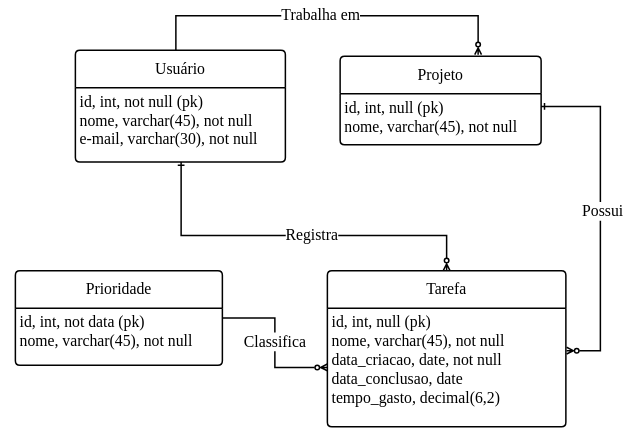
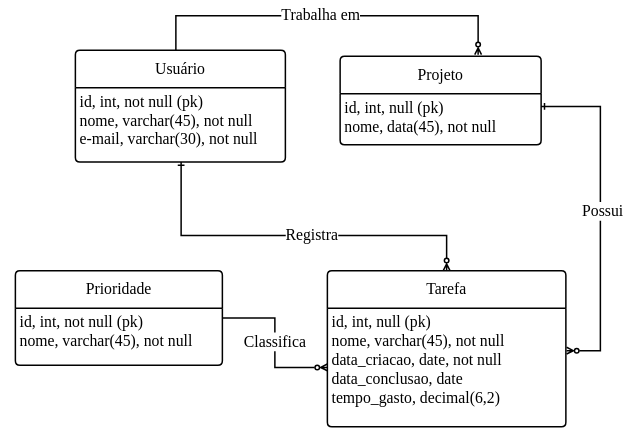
node "id, int, null (pk) nome, varchar(45), not null": label "id, int, null (pk) nome, varchar(45), not null" -> "id, int, null (pk) nome, data(45), not null"
node "id, int, not data (pk) nome, varchar(45), not null": label "id, int, not data (pk) nome, varchar(45), not null" -> "id, int, not null (pk) nome, varchar(45), not null"
